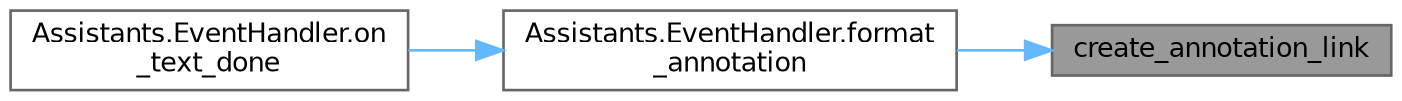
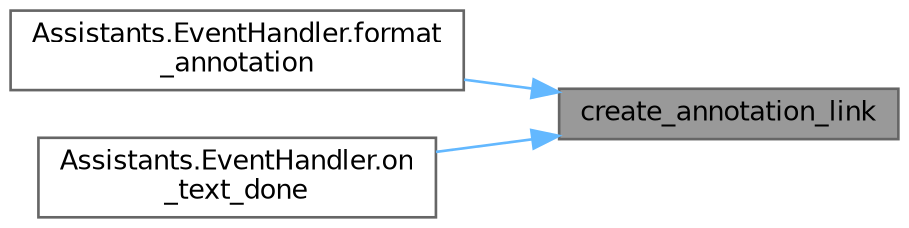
edge "Assistants.EventHandler.on _text_done" -> "Assistants.EventHandler.format _annotation": now "Assistants.EventHandler.on _text_done" -> "create_annotation_link"
